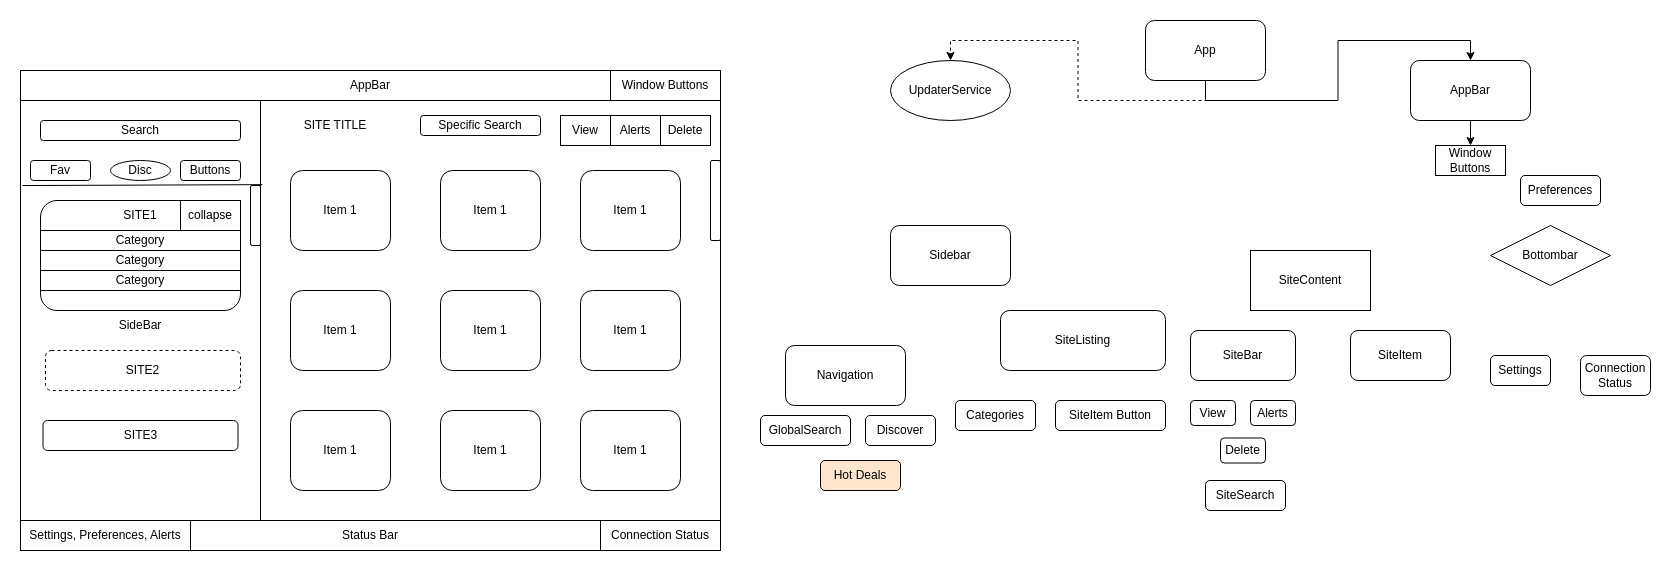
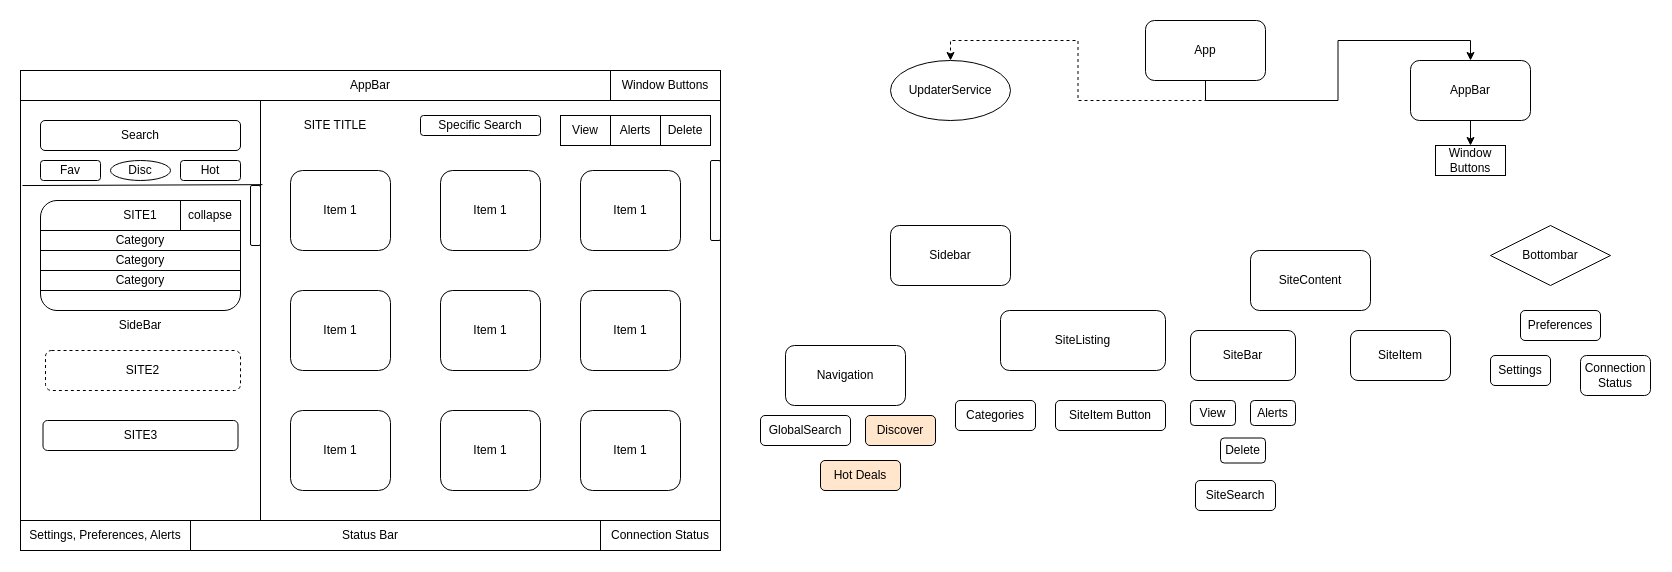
node "Search": size 200x20 -> 200x30
node "Fav": moved (61, 171) -> (71, 171)
node "Buttons": label "Buttons" -> "Hot"
node "Preferences": moved (1561, 191) -> (1561, 326)
node "SiteContent": shape rectangle -> rounded rectangle
node "Discover": fillcolor #ffffff -> #ffe6cc
node "SiteSearch": moved (1246, 496) -> (1236, 496)
